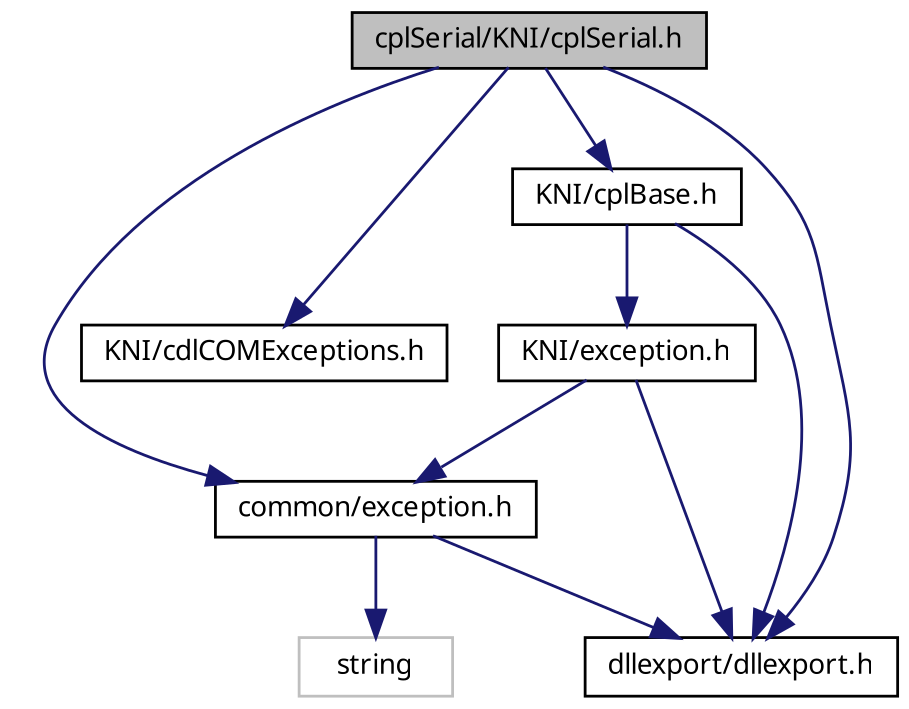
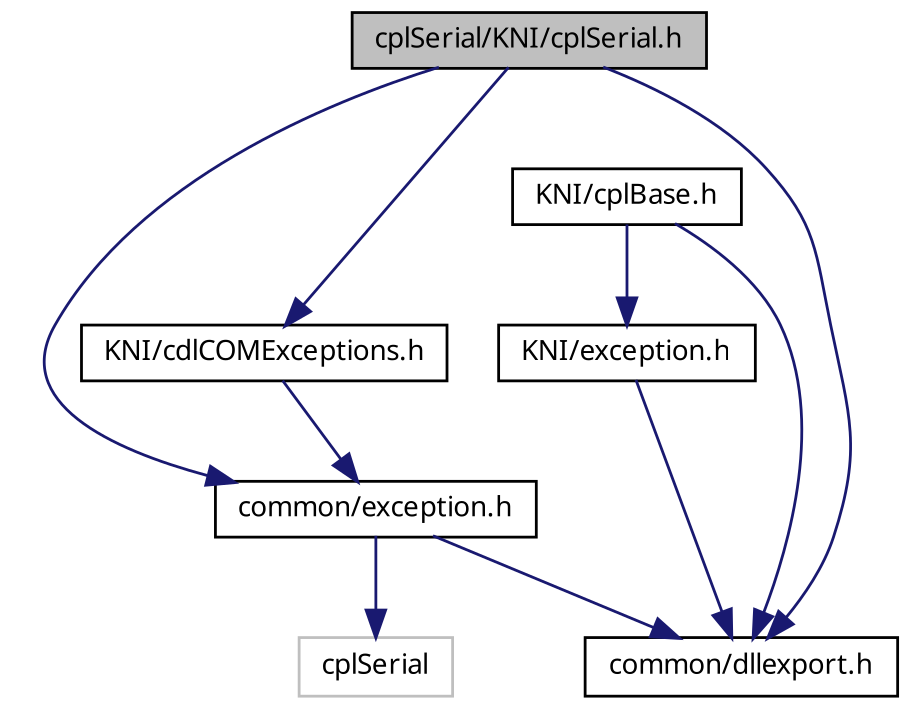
edge "cplSerial/KNI/cplSerial.h" -> "KNI/cplBase.h": removed
edge "KNI/exception.h" -> "common/exception.h": now "KNI/cdlCOMExceptions.h" -> "common/exception.h"
node "string": label "string" -> "cplSerial"
node "dllexport/dllexport.h": label "dllexport/dllexport.h" -> "common/dllexport.h"
